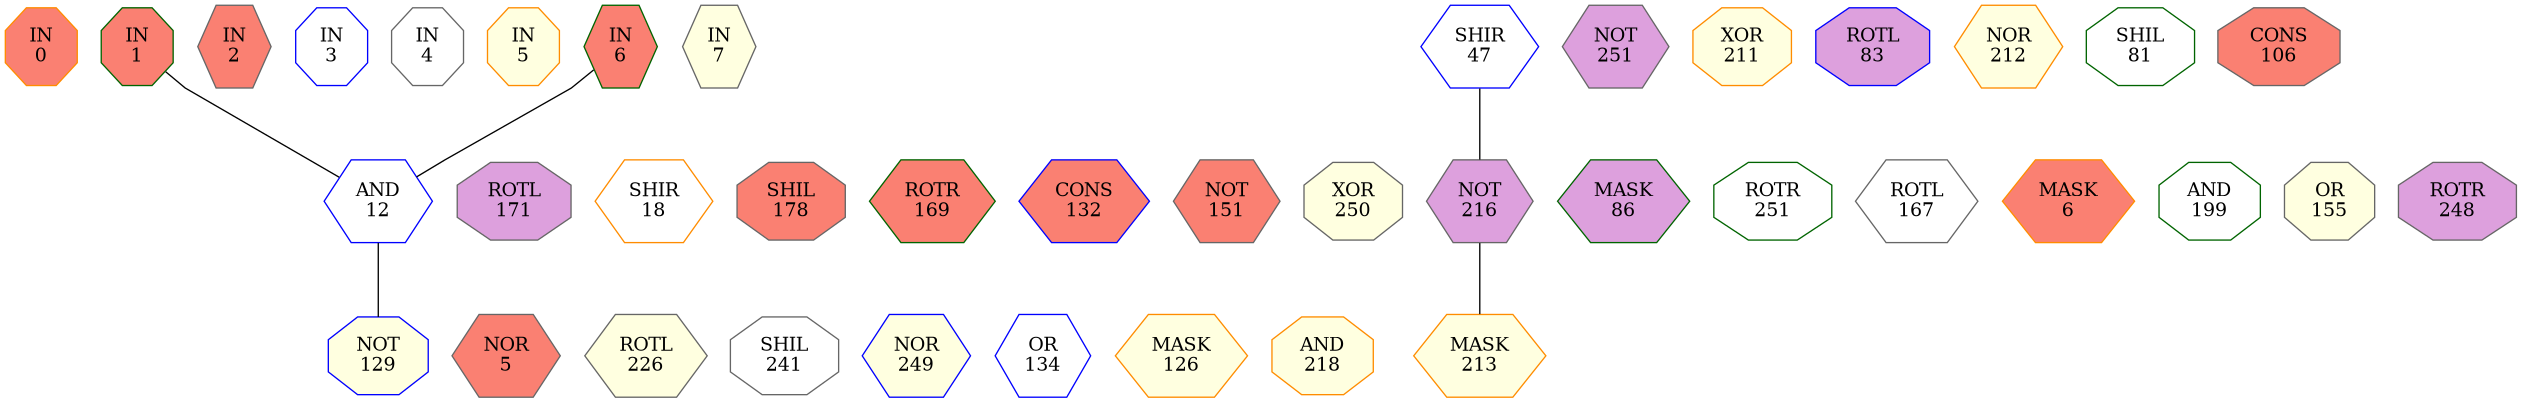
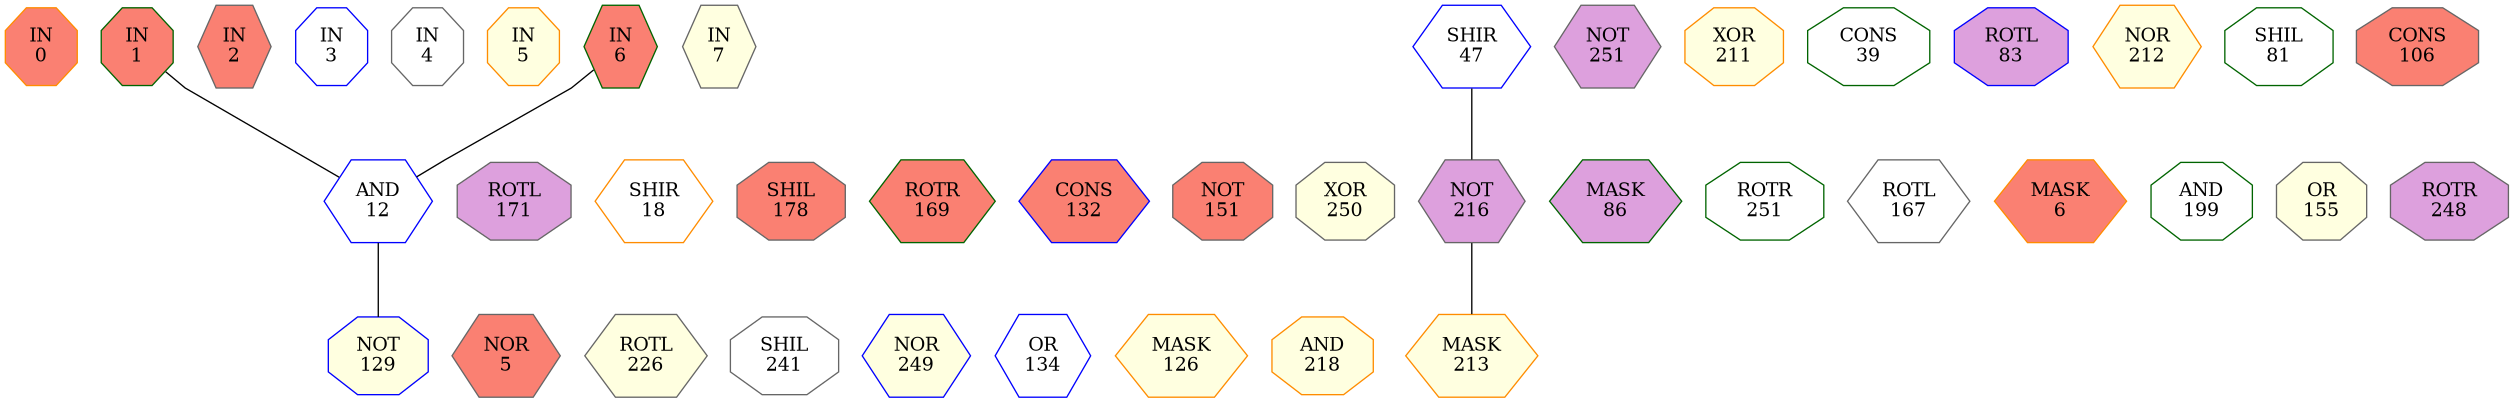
node "CONS 39": added
node "NOT 151": shape hexagon -> octagon
